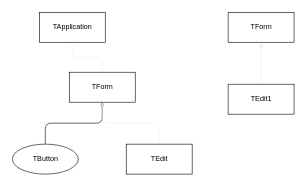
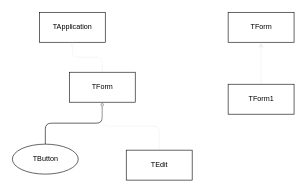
node "TEdit1": label "TEdit1" -> "TForm1"
node "TEdit": moved (159, 159) -> (159, 165)
